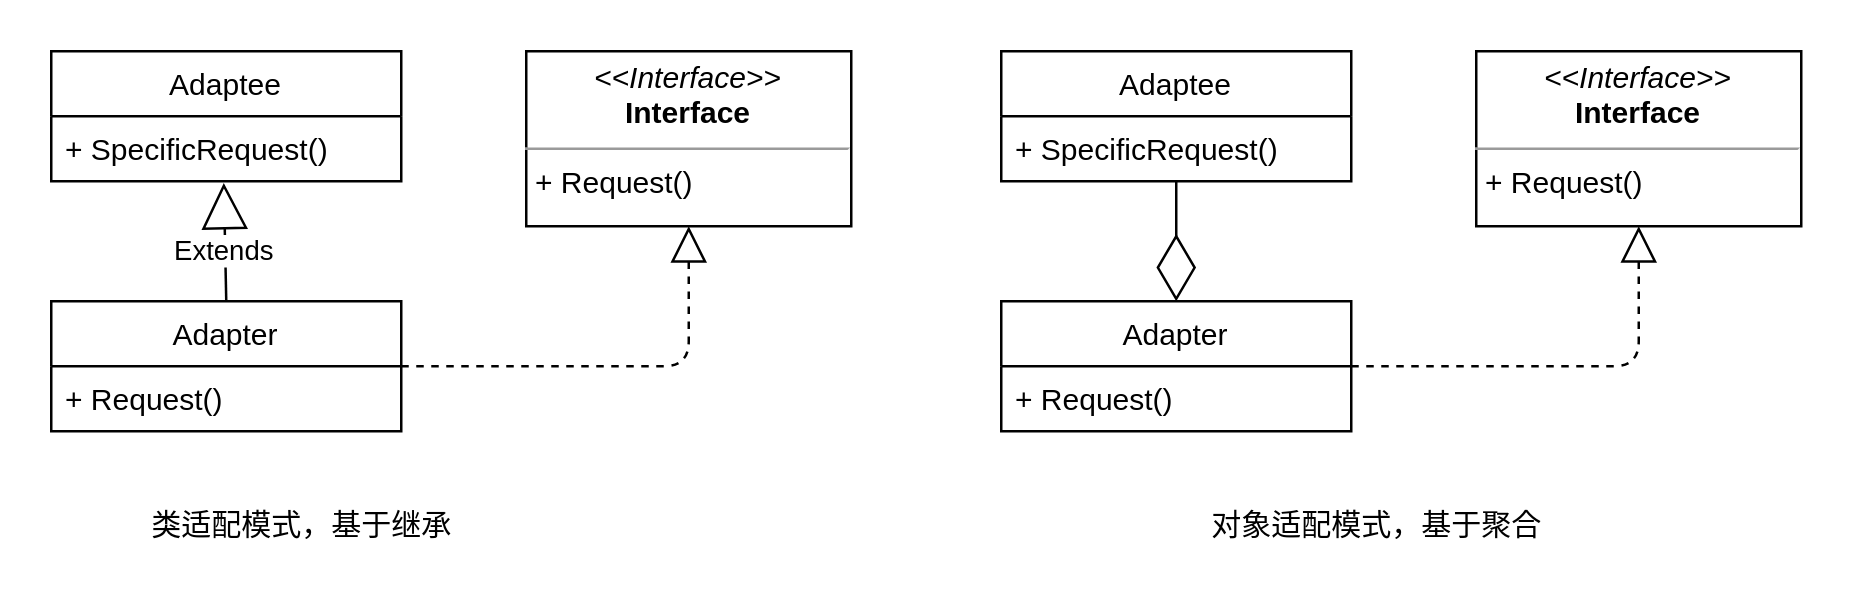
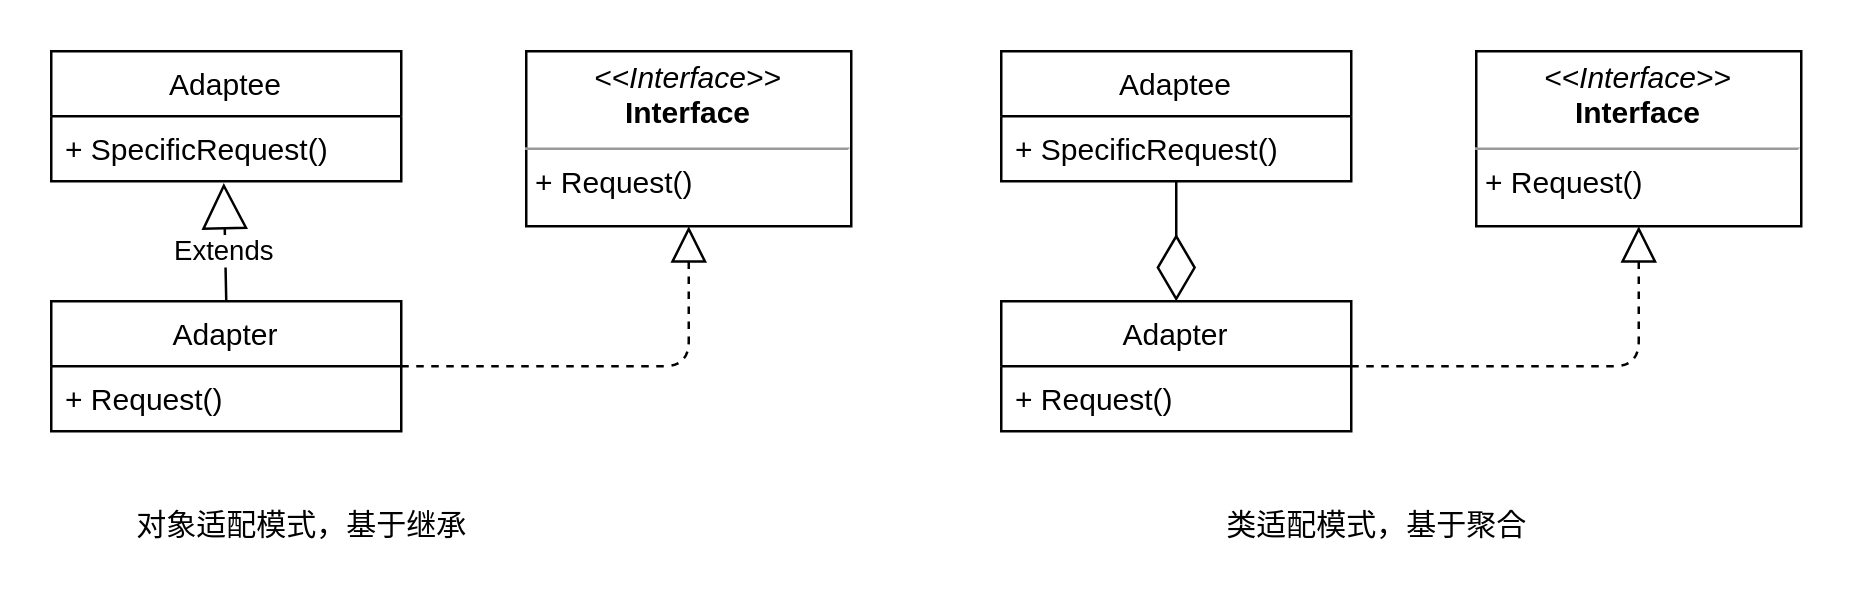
node "类适配模式，基于继承": label "类适配模式，基于继承" -> "对象适配模式，基于继承"
node "对象适配模式，基于聚合": label "对象适配模式，基于聚合" -> "类适配模式，基于聚合"
